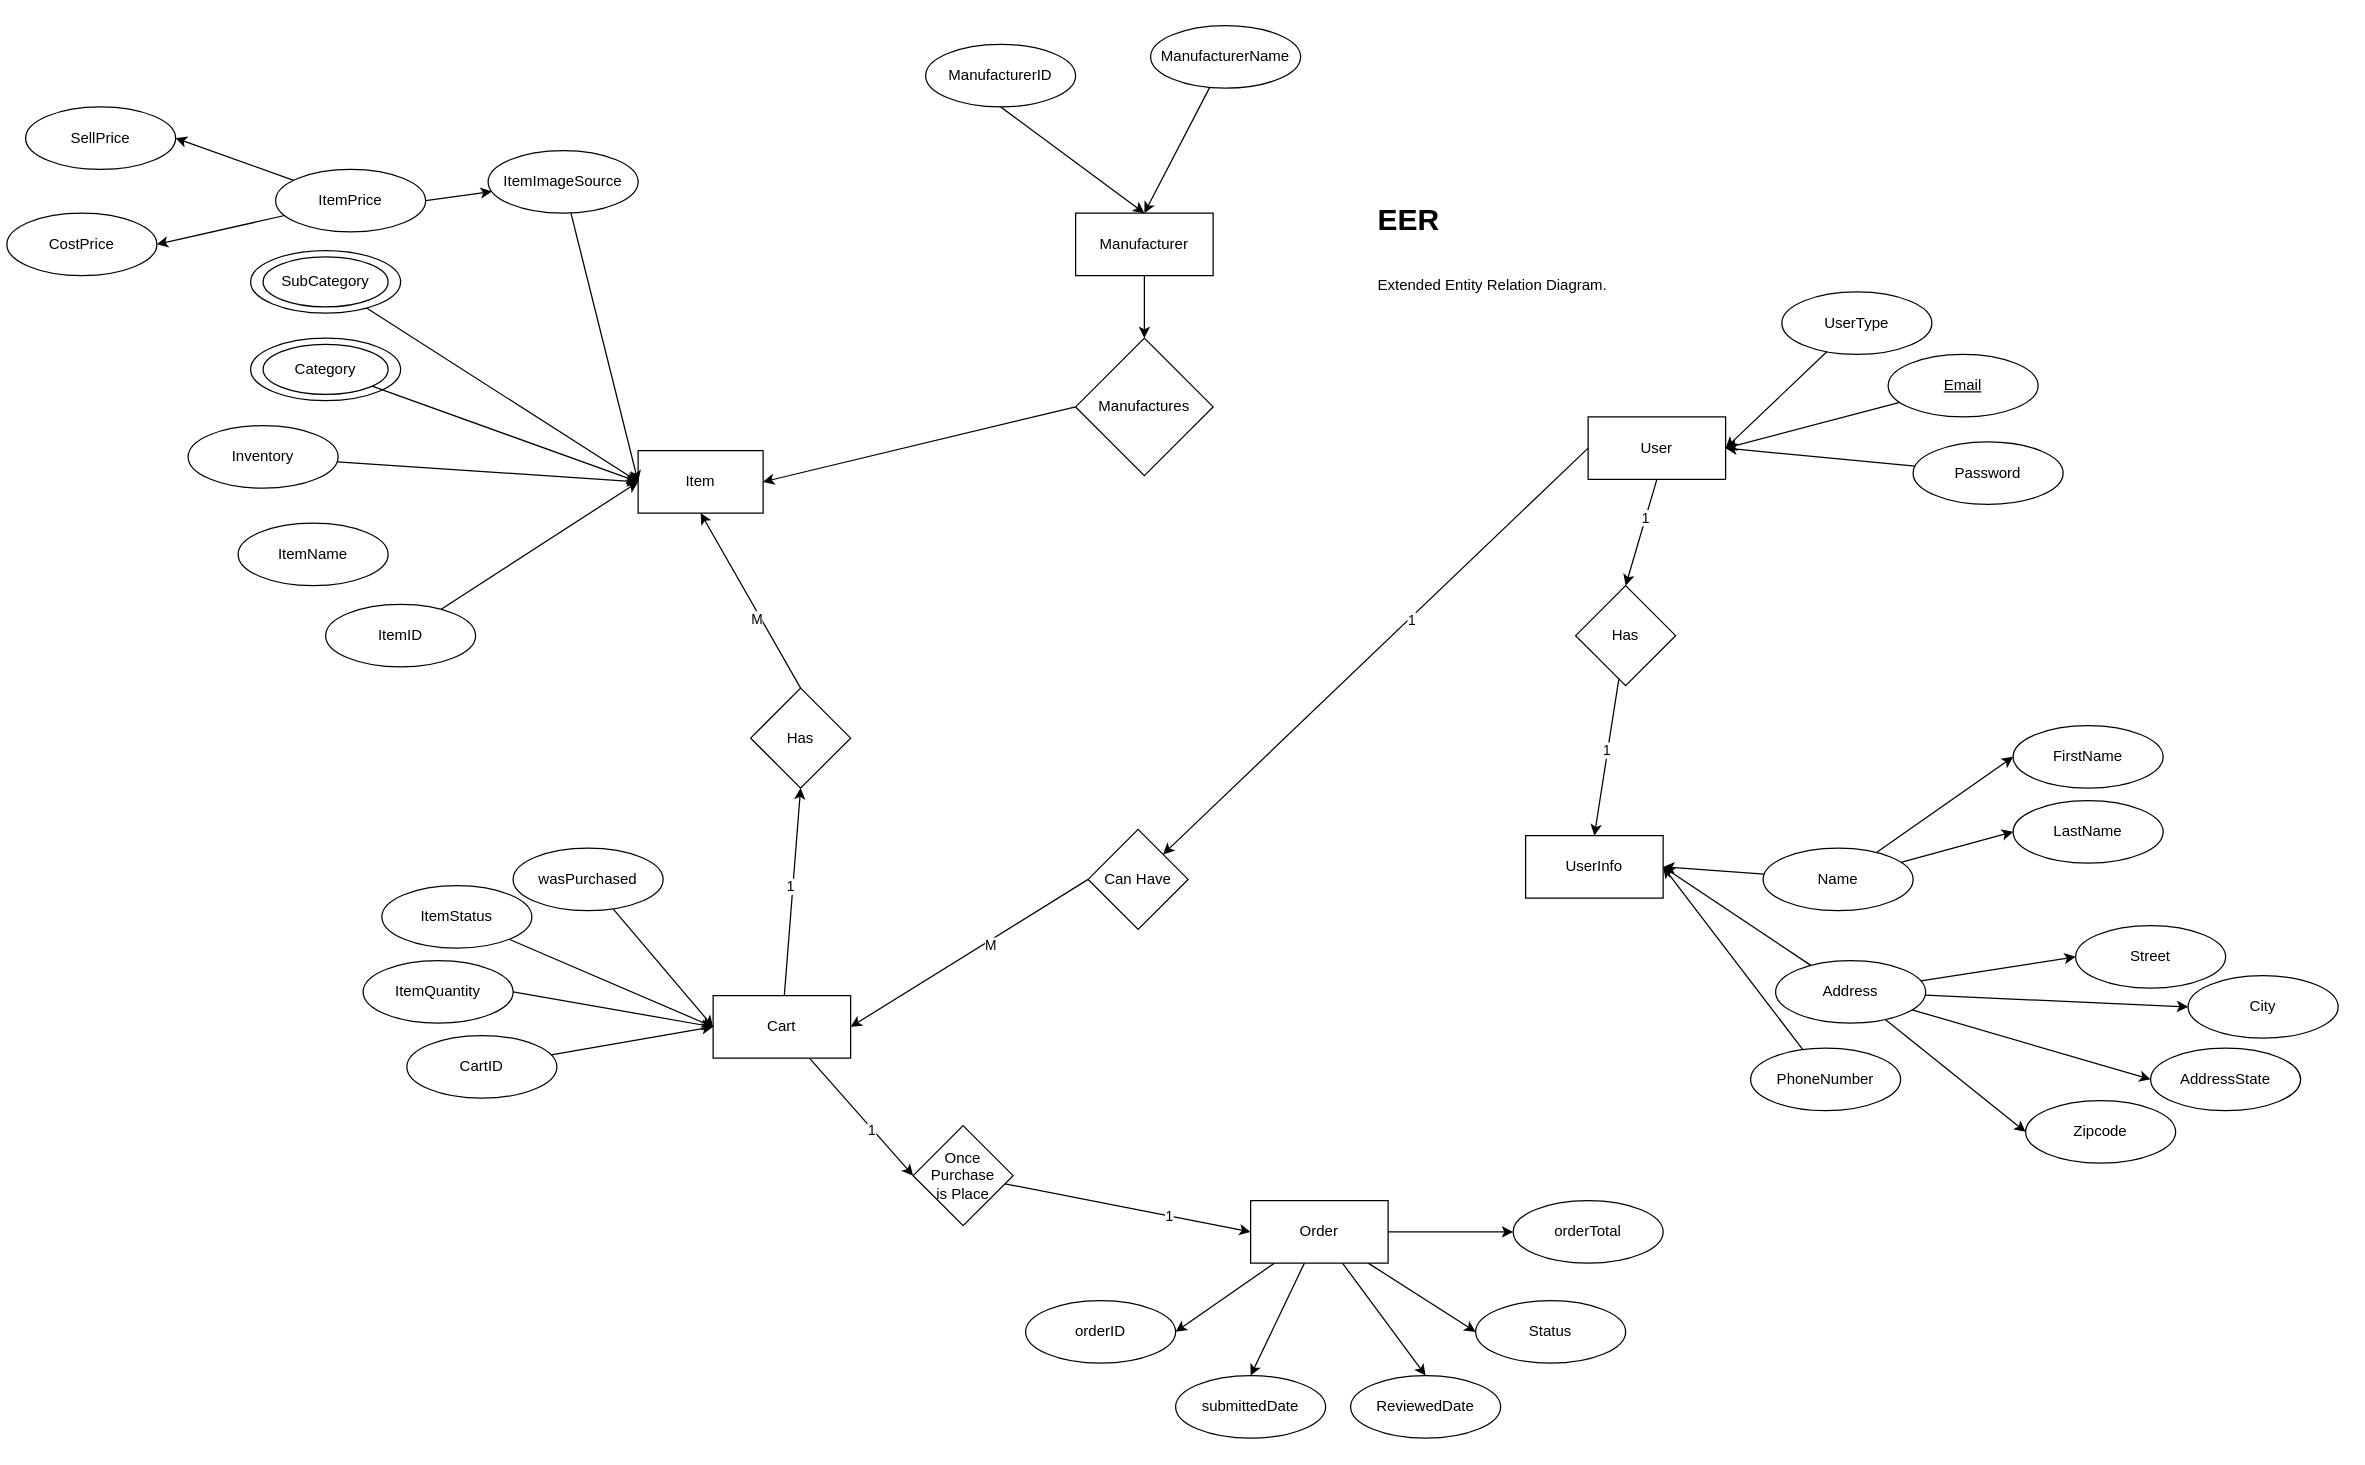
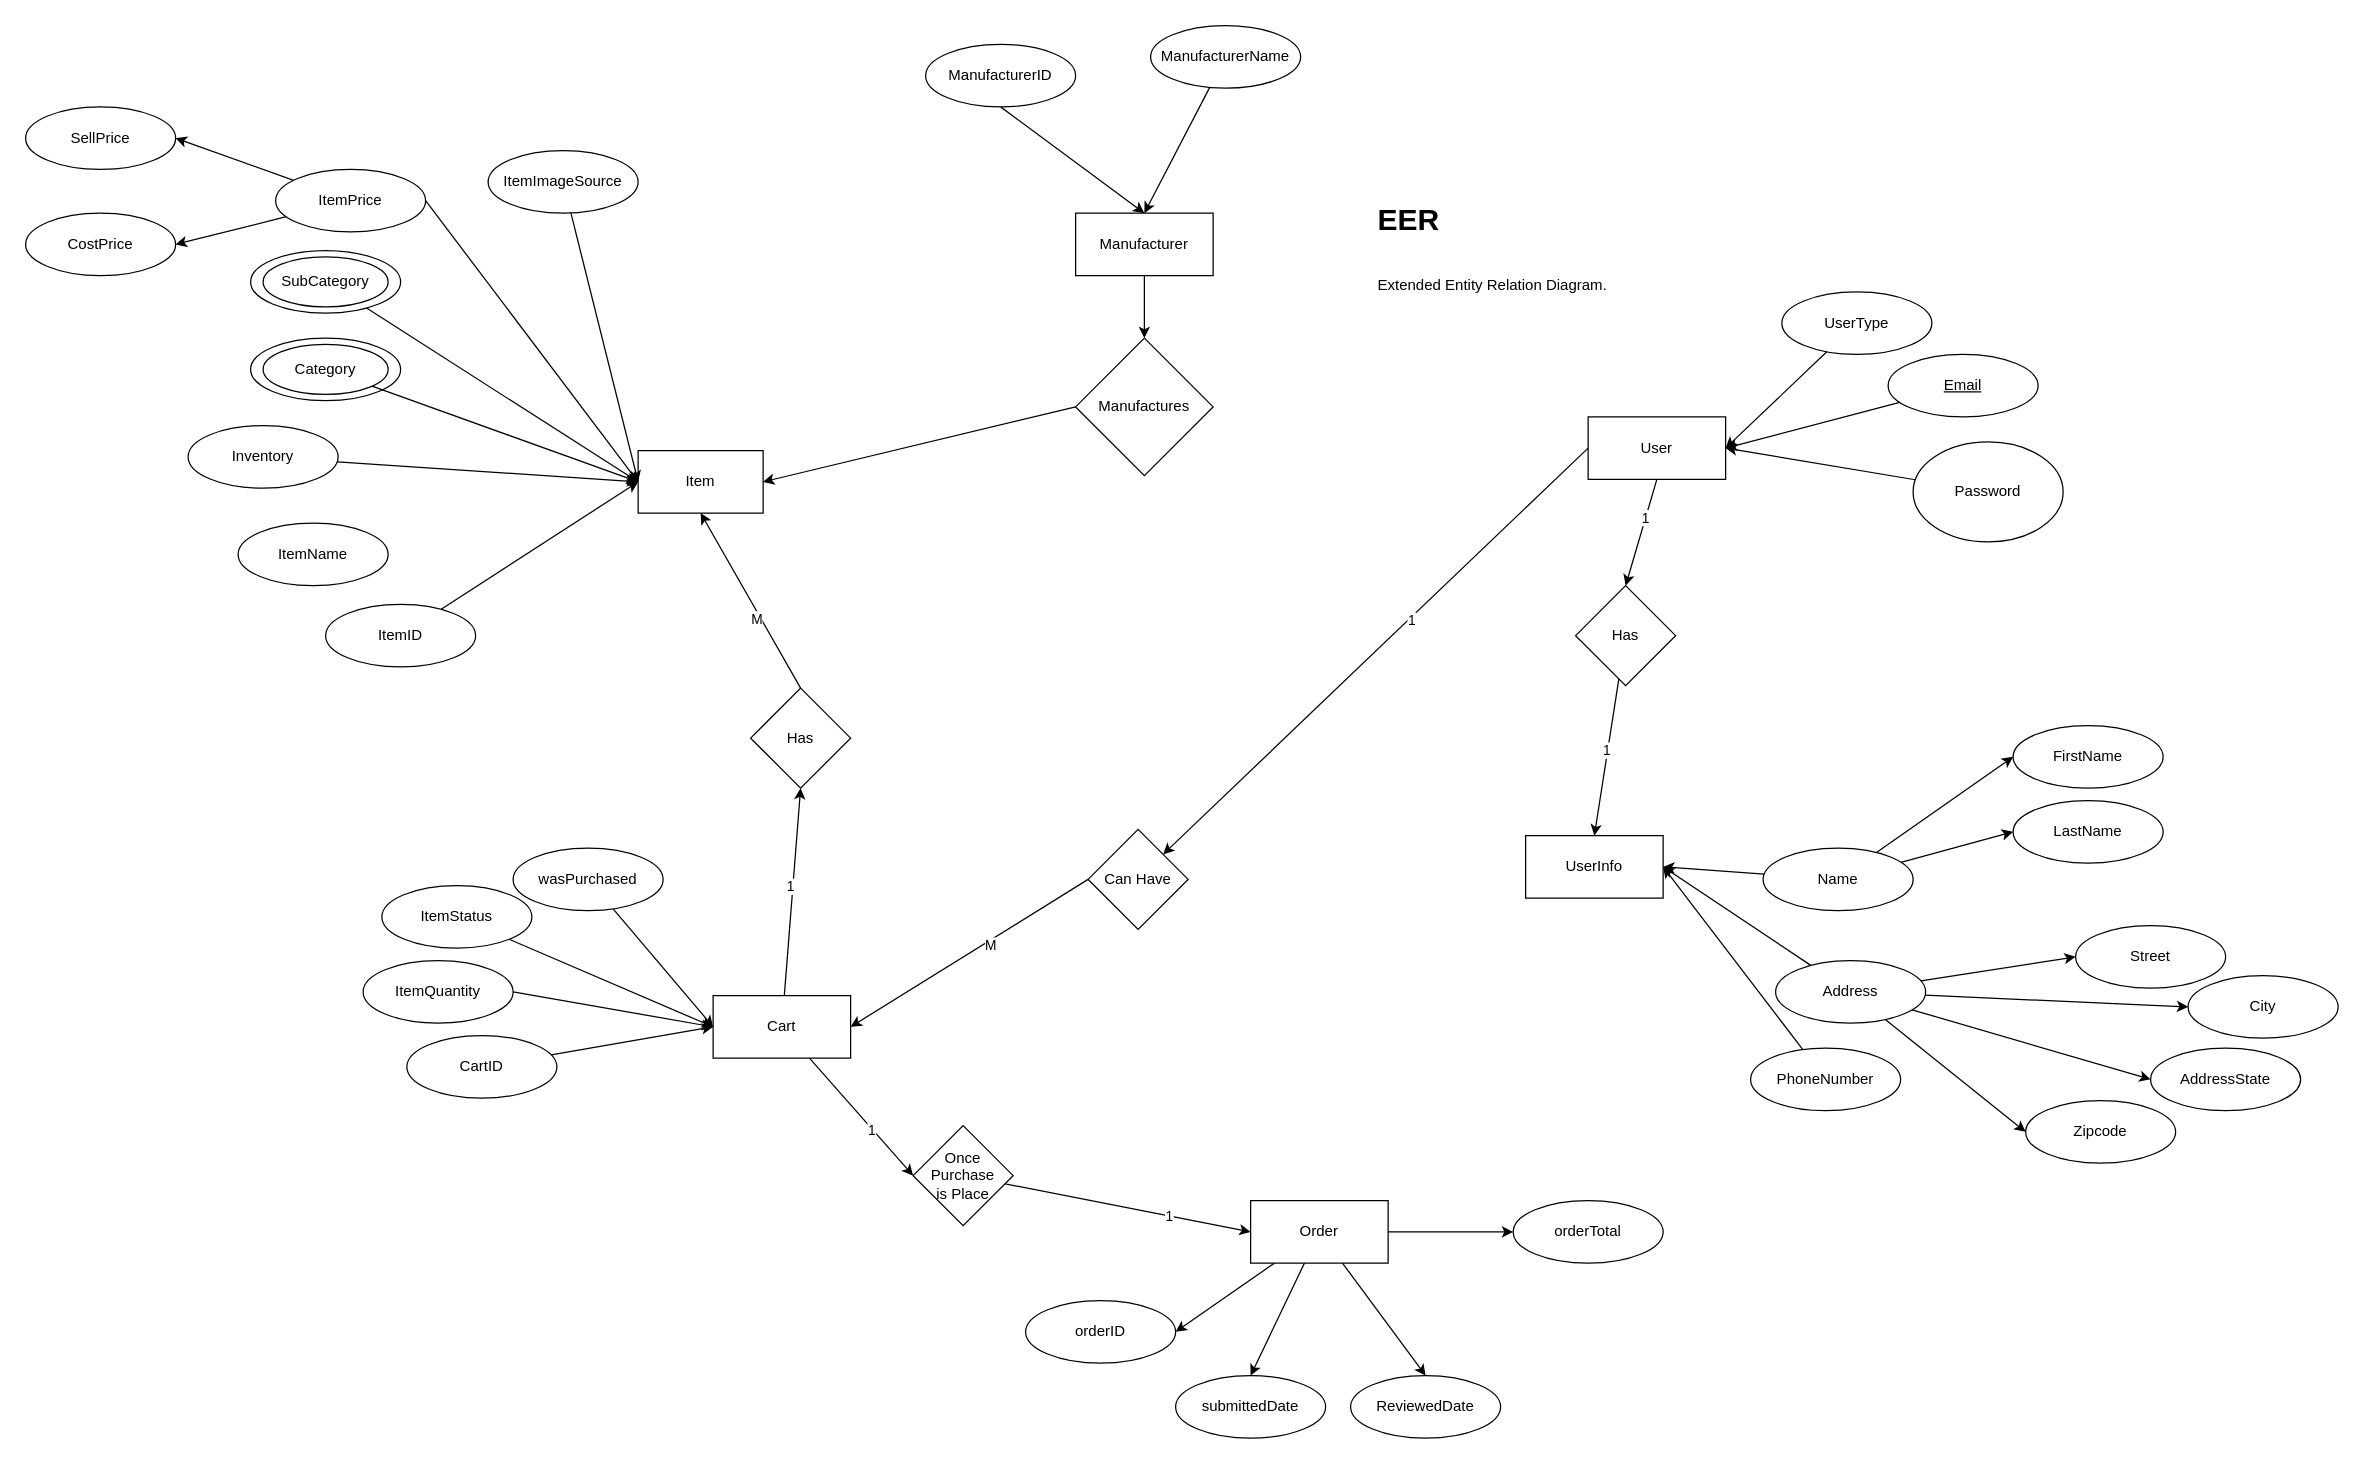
edge "ItemPrice" -> "ItemImageSource": now "ItemPrice" -> "Item"
node "CostPrice": moved (82, 244) -> (101, 244)
node "Password": size 150x63 -> 150x100
edge "Order" -> "Status": removed
node "Status": removed
